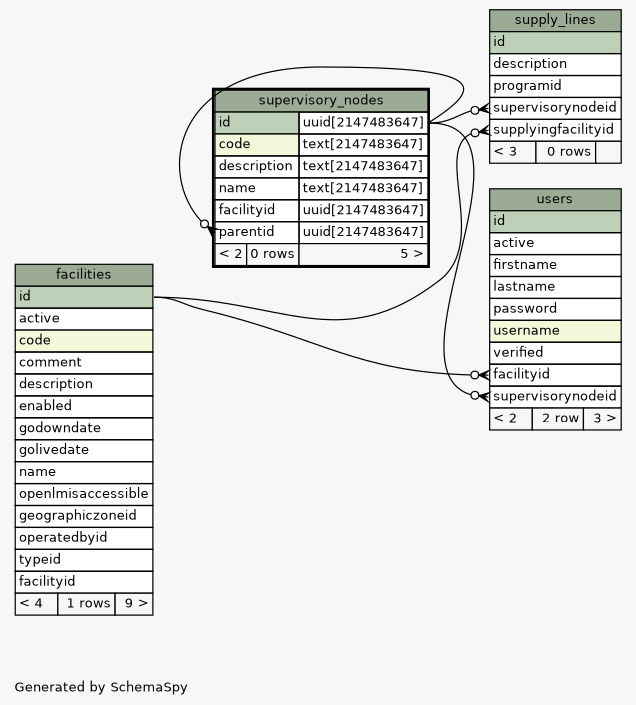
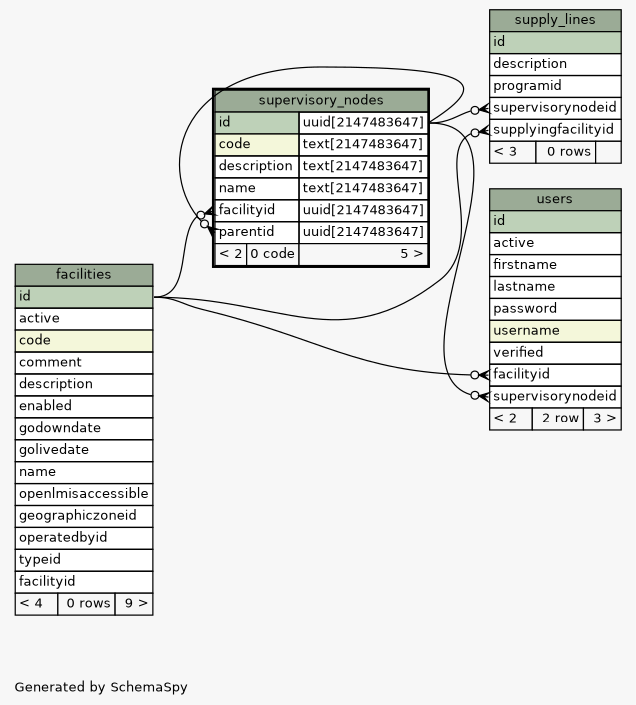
node "supervisory_nodes": text "0 rows" -> "0 code"
edge "facilities" -> "supervisory_nodes": added
node "facilities": text "1 rows" -> "0 rows"
